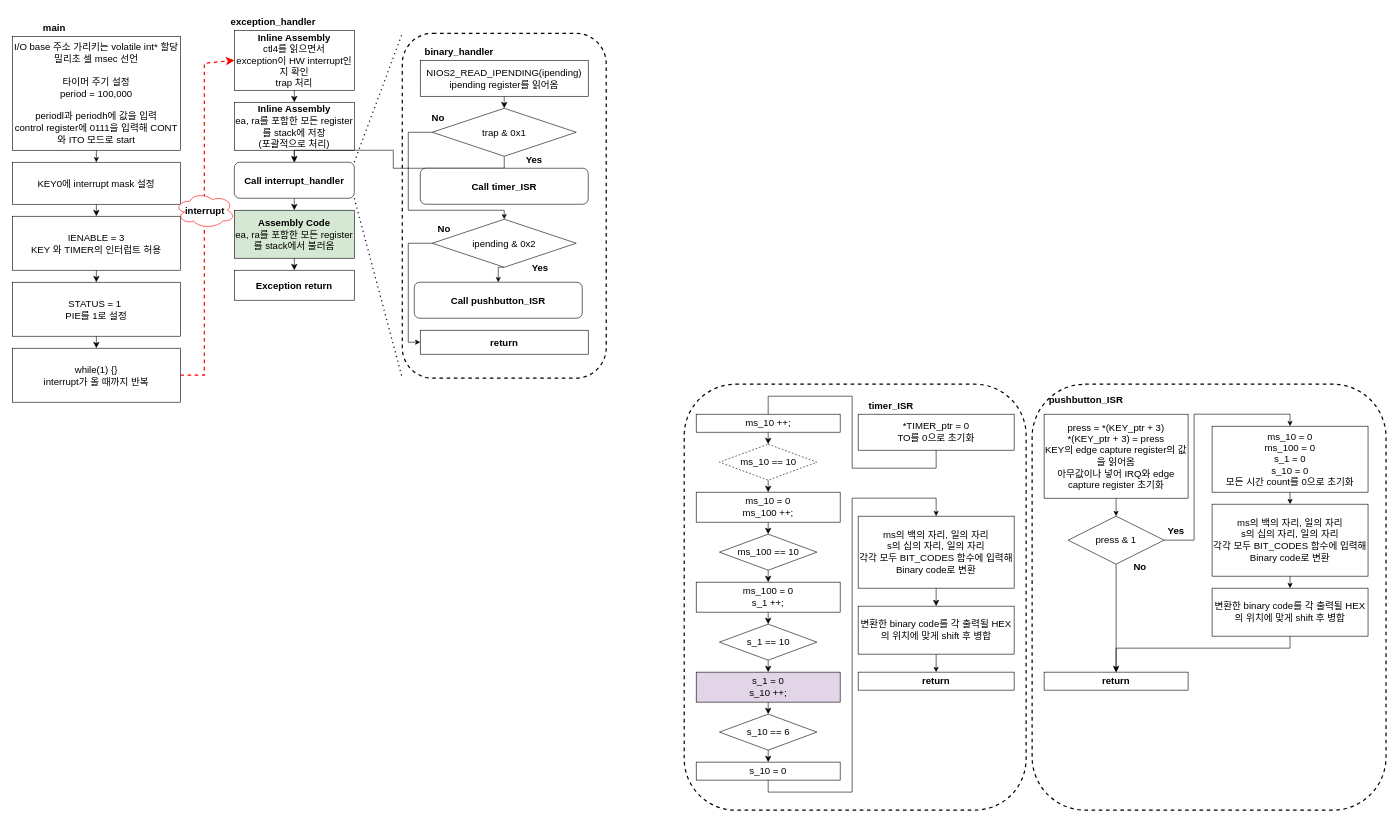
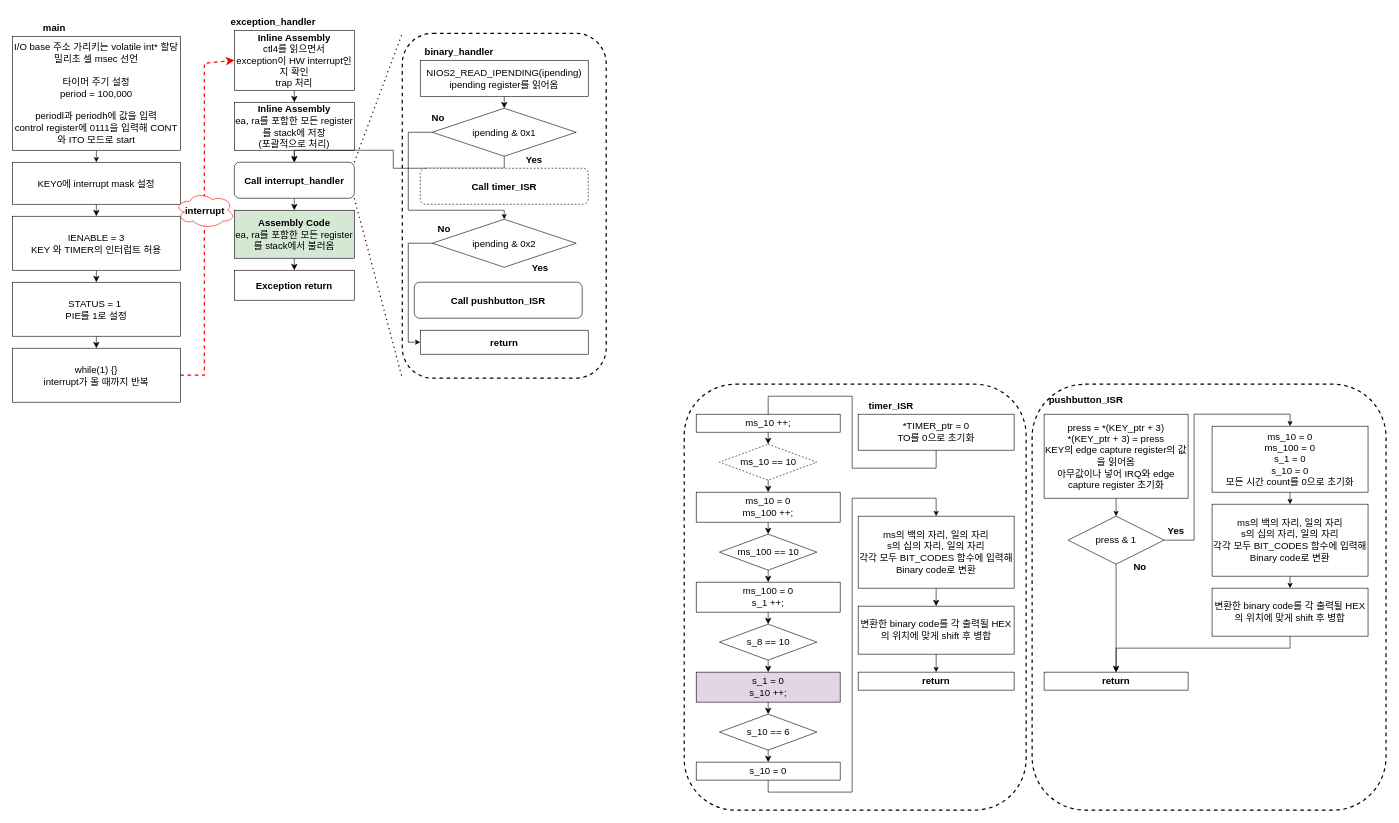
node "trap & 0x1": label "trap & 0x1" -> "ipending & 0x1"
node "Call timer_ISR": style solid -> dashed
edge "ipending & 0x2" -> "Call pushbutton_ISR": removed
node "s_1 == 10": label "s_1 == 10" -> "s_8 == 10"
